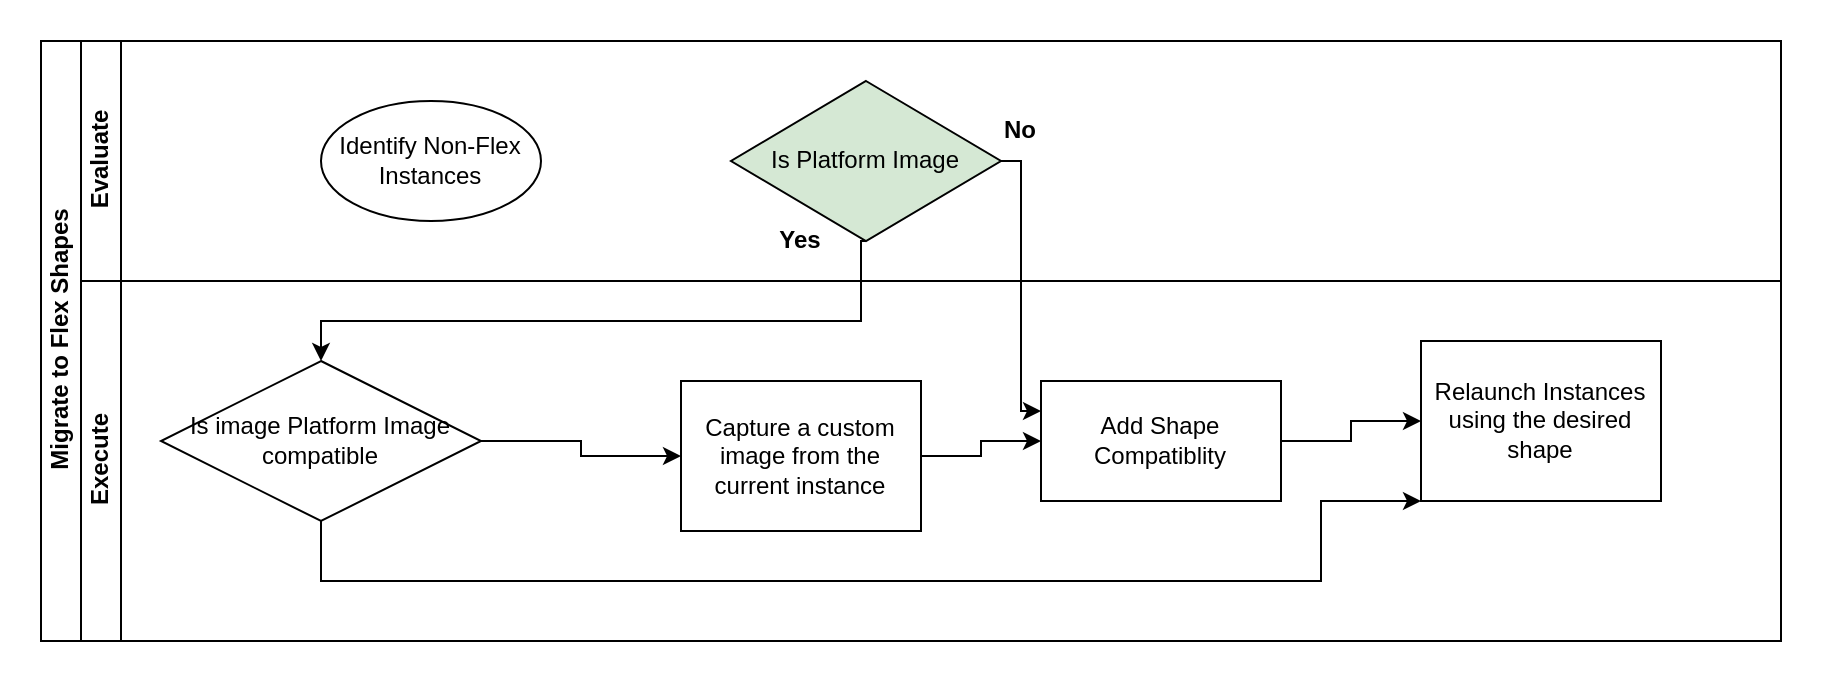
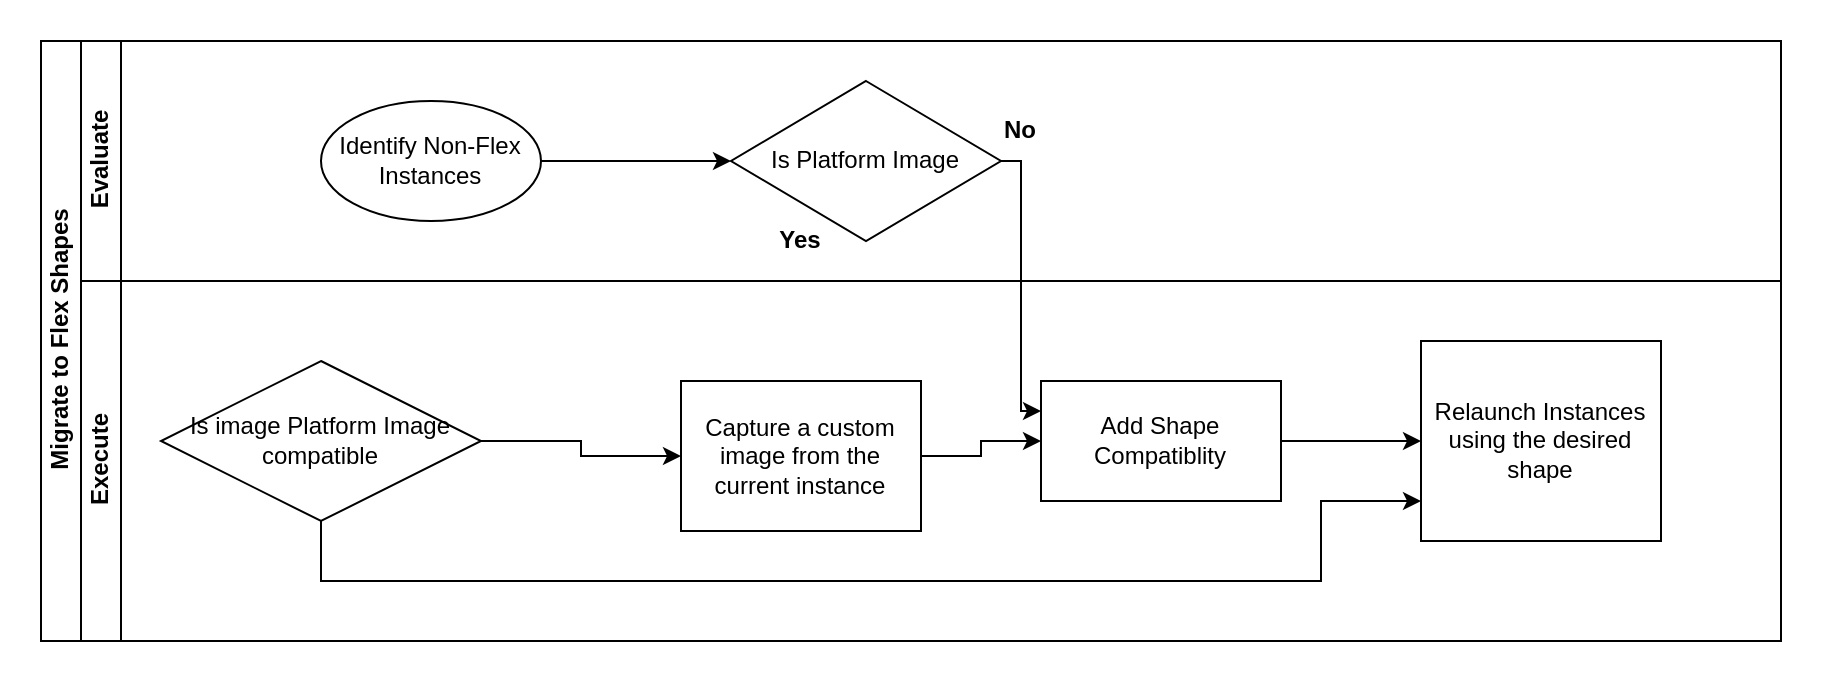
edge "Identify Non-Flex Instances" -> "Is Platform Image": added
node "Is Platform Image": fillcolor #d5e8d4 -> #ffffff
edge "Is Platform Image" -> "Is image Platform Image compatible": removed
node "Relaunch Instances using the desired shape": size 240x160 -> 240x200
